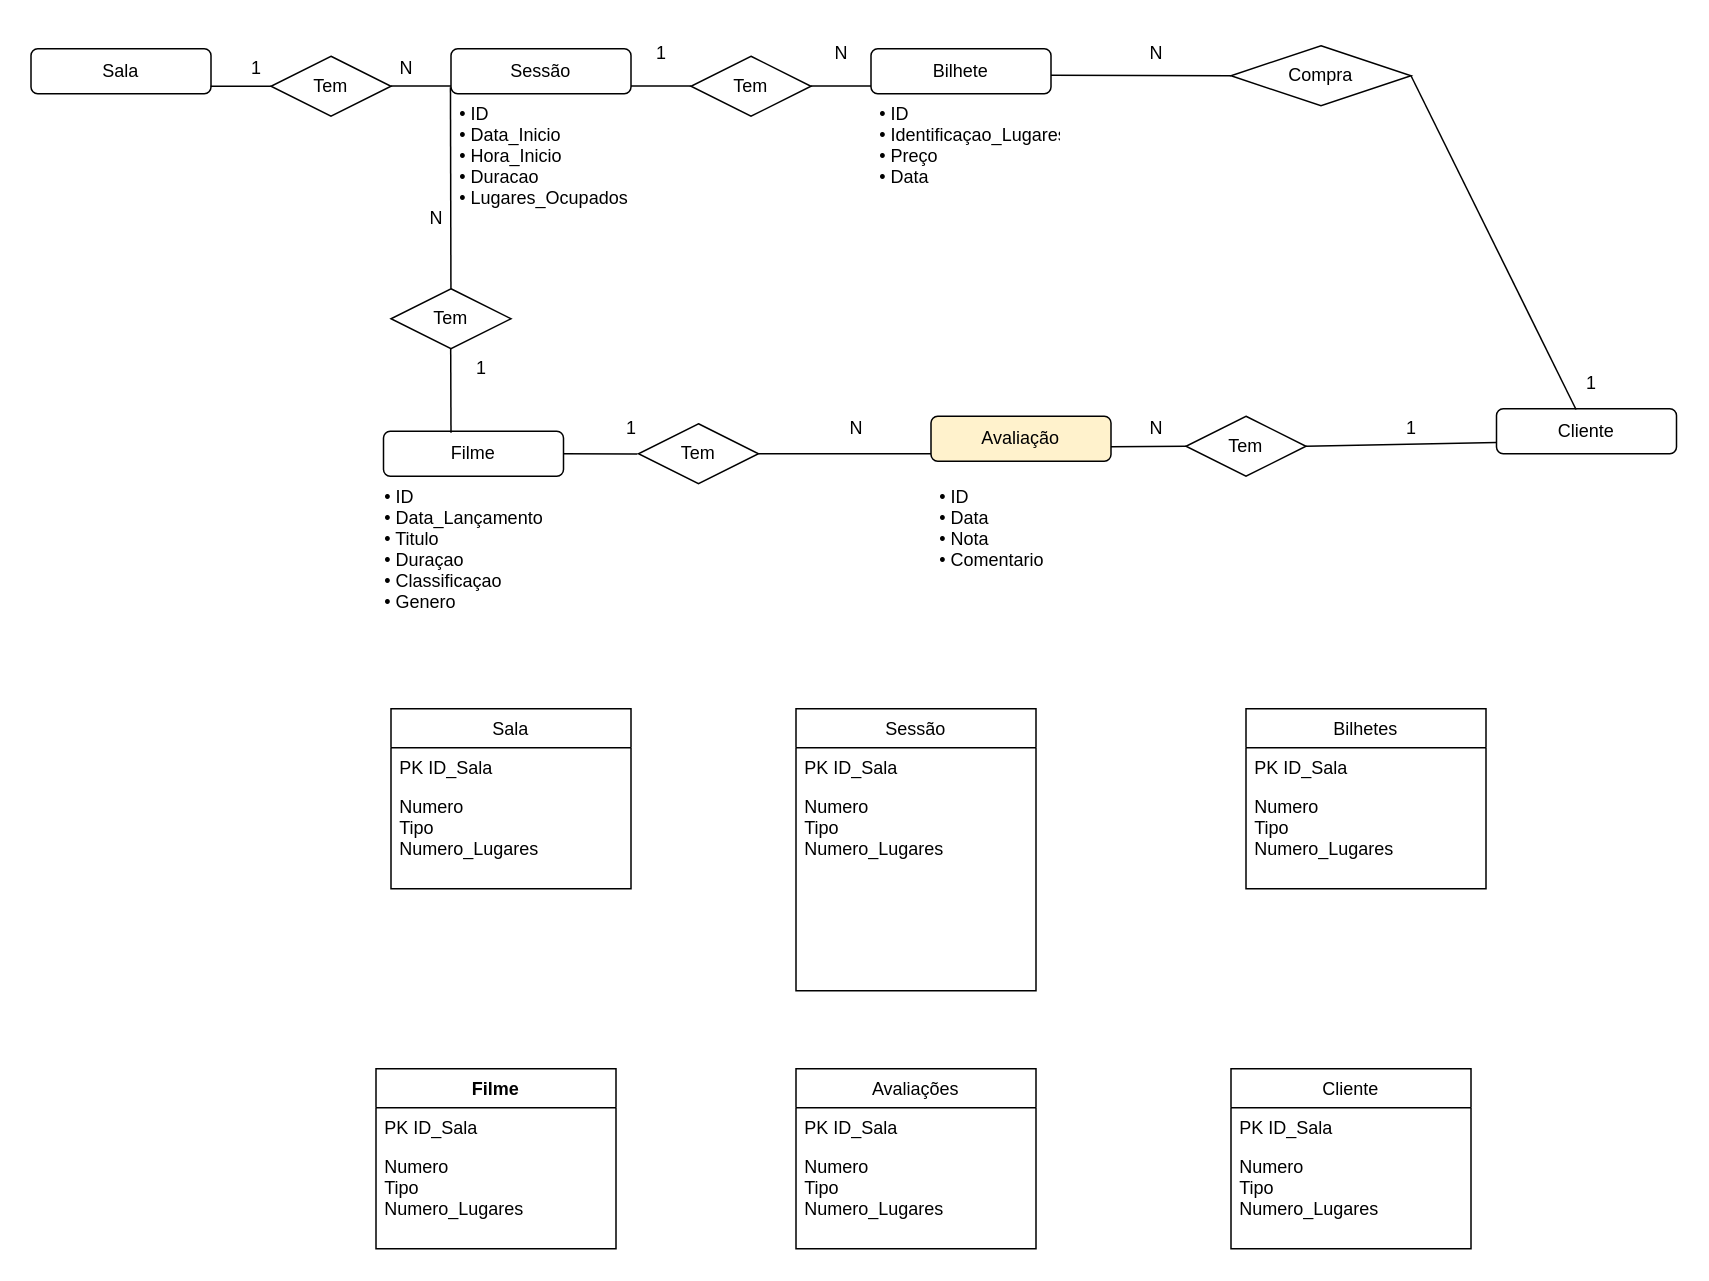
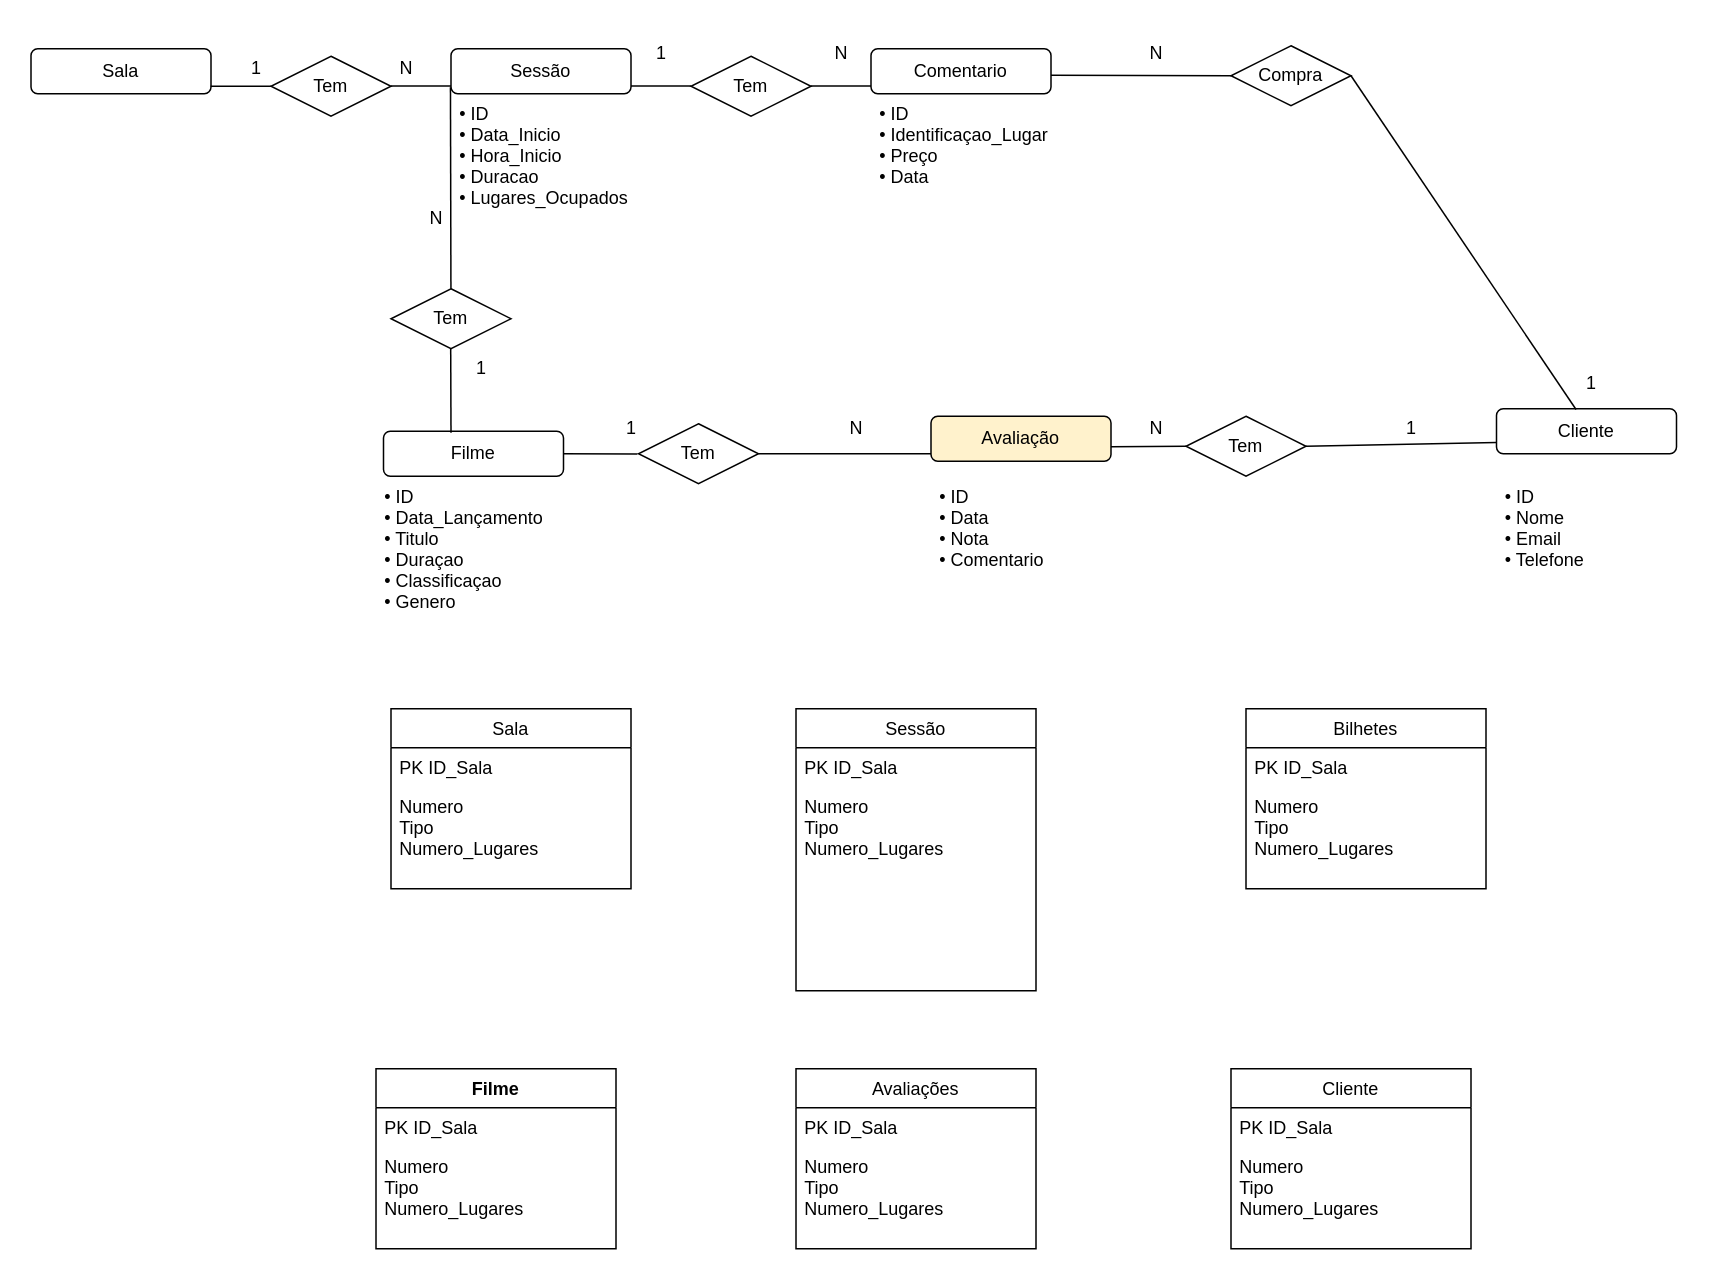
node "Bilhete": label "Bilhete" -> "Comentario"
node "Compra": size 180x60 -> 120x60
node "• ID • Identificaçao_Lugares • Preço • Data": label "• ID • Identificaçao_Lugares • Preço • Data" -> "• ID • Identificaçao_Lugar • Preço • Data"
node "• ID • Nome • Email • Telefone": added
